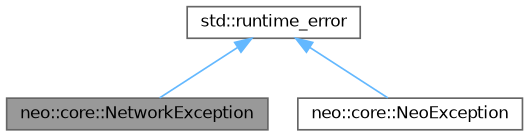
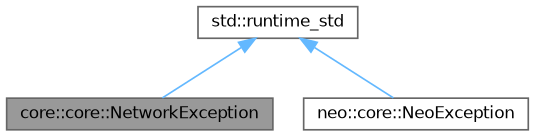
node "std::runtime_error": label "std::runtime_error" -> "std::runtime_std"
node "neo::core::NetworkException": label "neo::core::NetworkException" -> "core::core::NetworkException"
